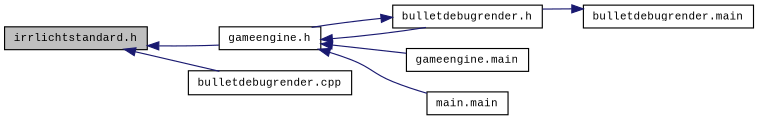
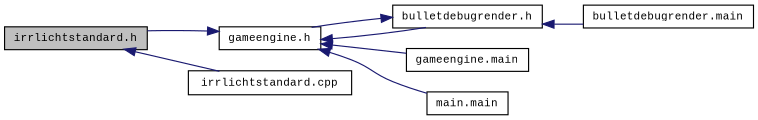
edge "bulletdebugrender.h" -> "bulletdebugrender.main": reversed
edge "gameengine.h" -> "irrlichtstandard.h": reversed
node "bulletdebugrender.cpp": label "bulletdebugrender.cpp" -> "irrlichtstandard.cpp"
